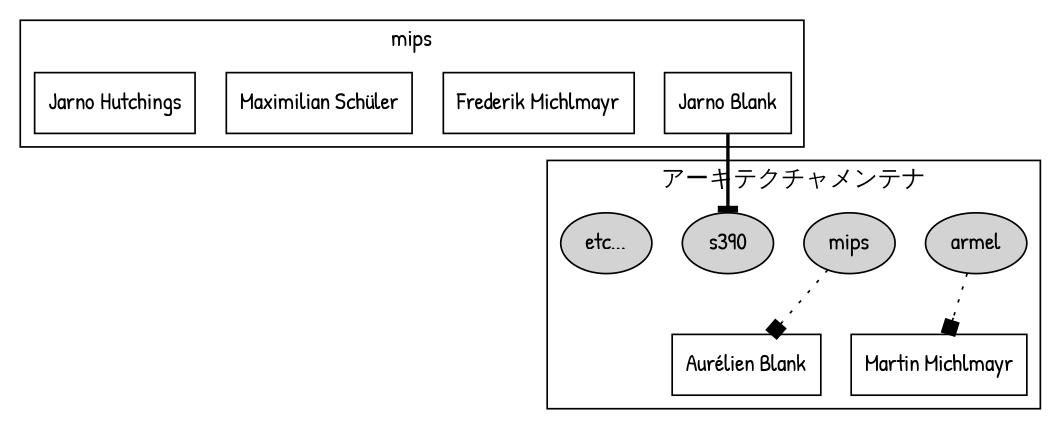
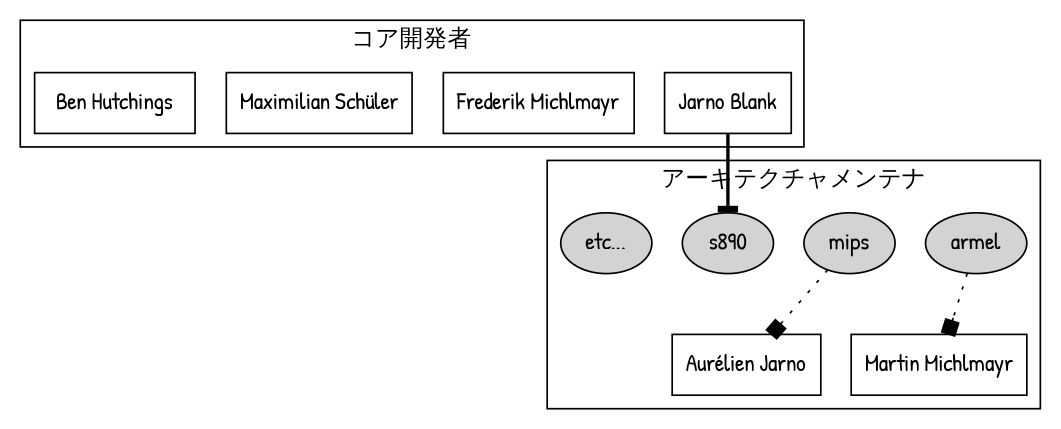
cluster "mips": label "mips" -> "コア開発者"
node "Jarno Hutchings": label "Jarno Hutchings" -> "Ben Hutchings"
node "s390": label "s390" -> "s890"
node "Aurélien Blank": label "Aurélien Blank" -> "Aurélien Jarno"
